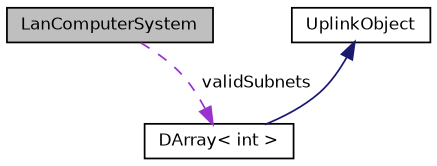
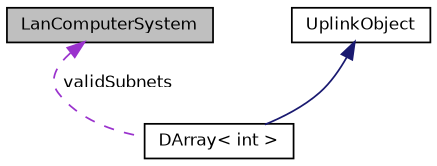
edge "LanComputerSystem" -> "DArray< int >": reversed
